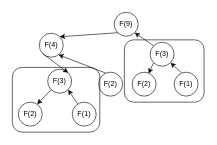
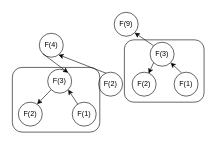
edge "F(9)" -> "F(4)": removed
